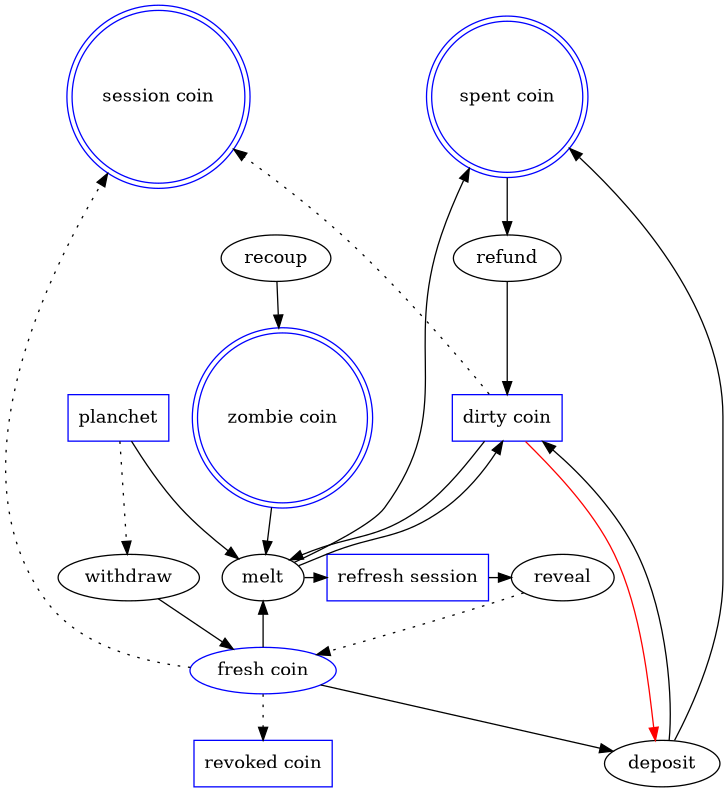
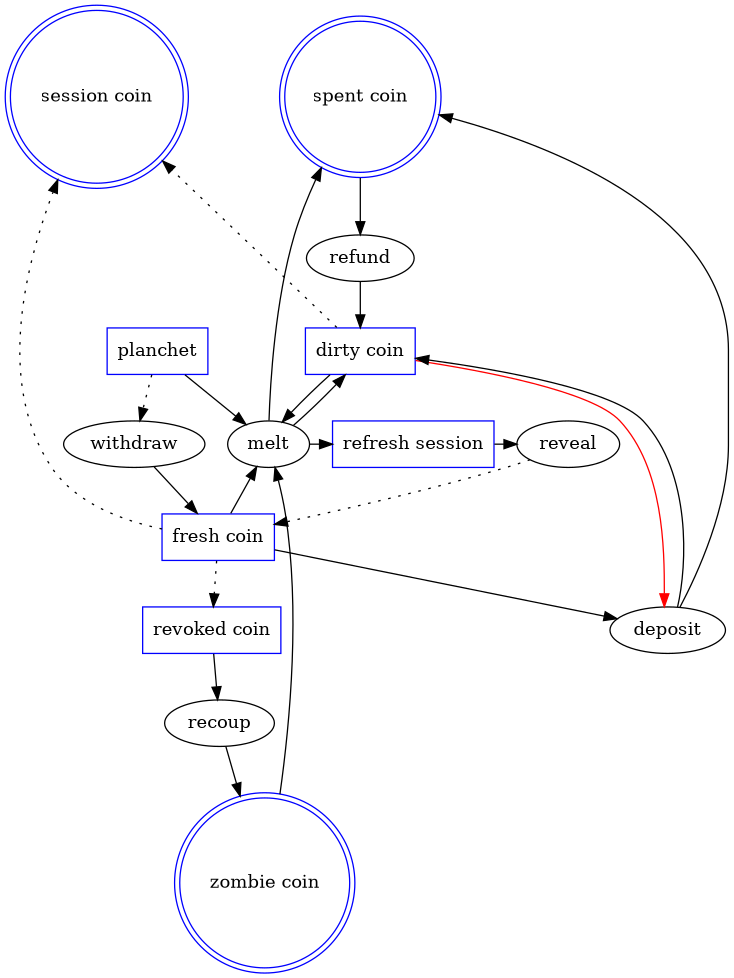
edge "revoked coin" -> "recoup": added
node "fresh coin": shape ellipse -> box
